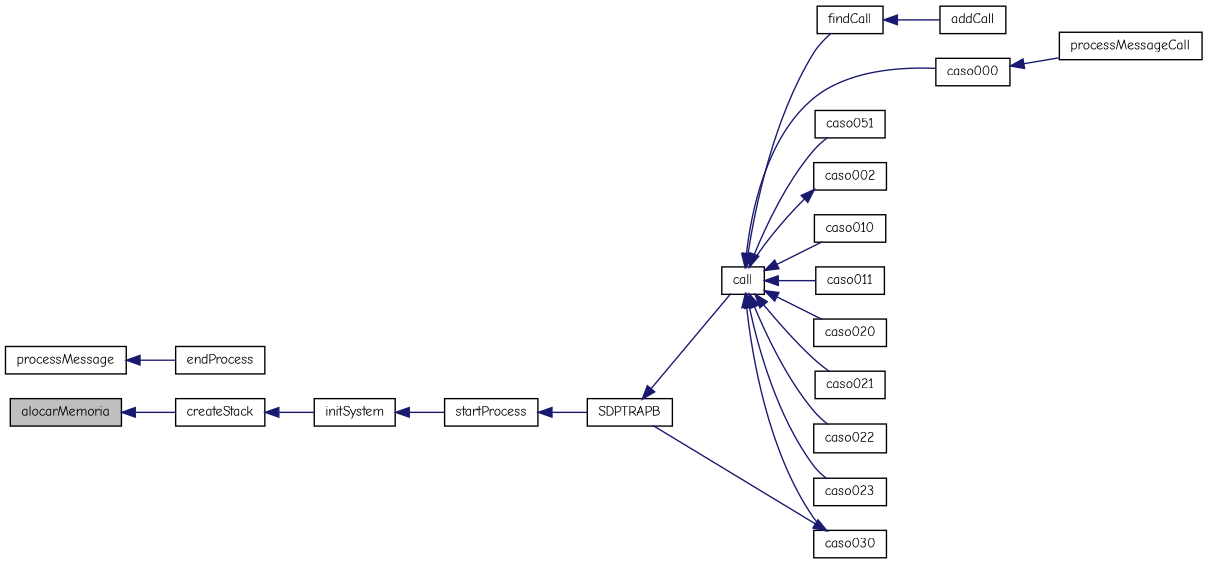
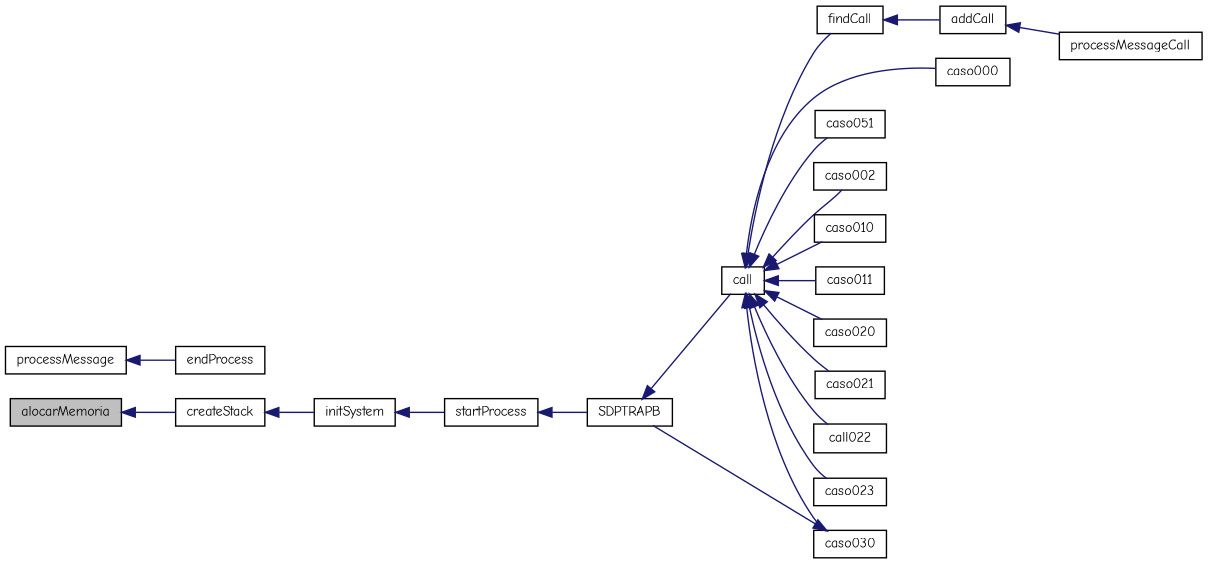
edge "processMessageCall" -> "caso000": now "processMessageCall" -> "addCall"
edge "call" -> "caso002": reversed
node "caso022": label "caso022" -> "call022"
